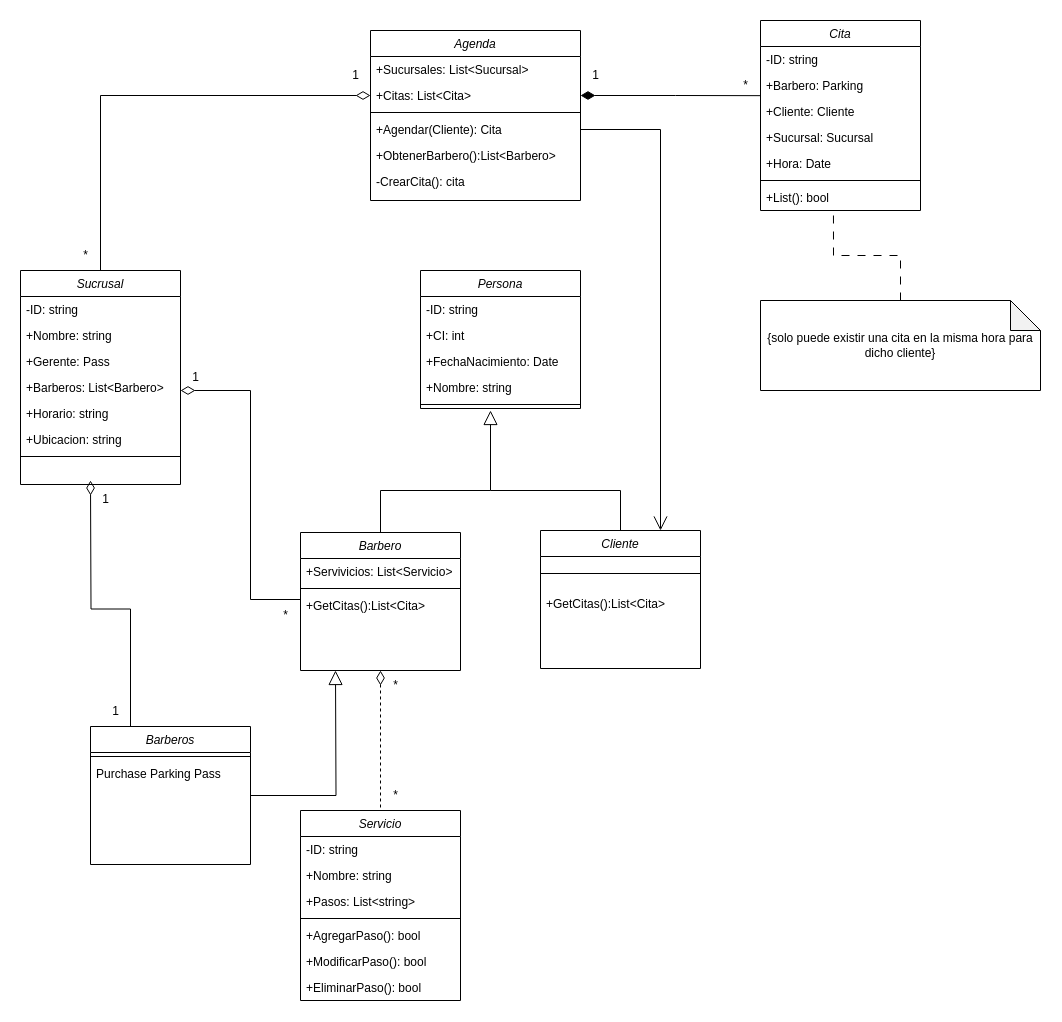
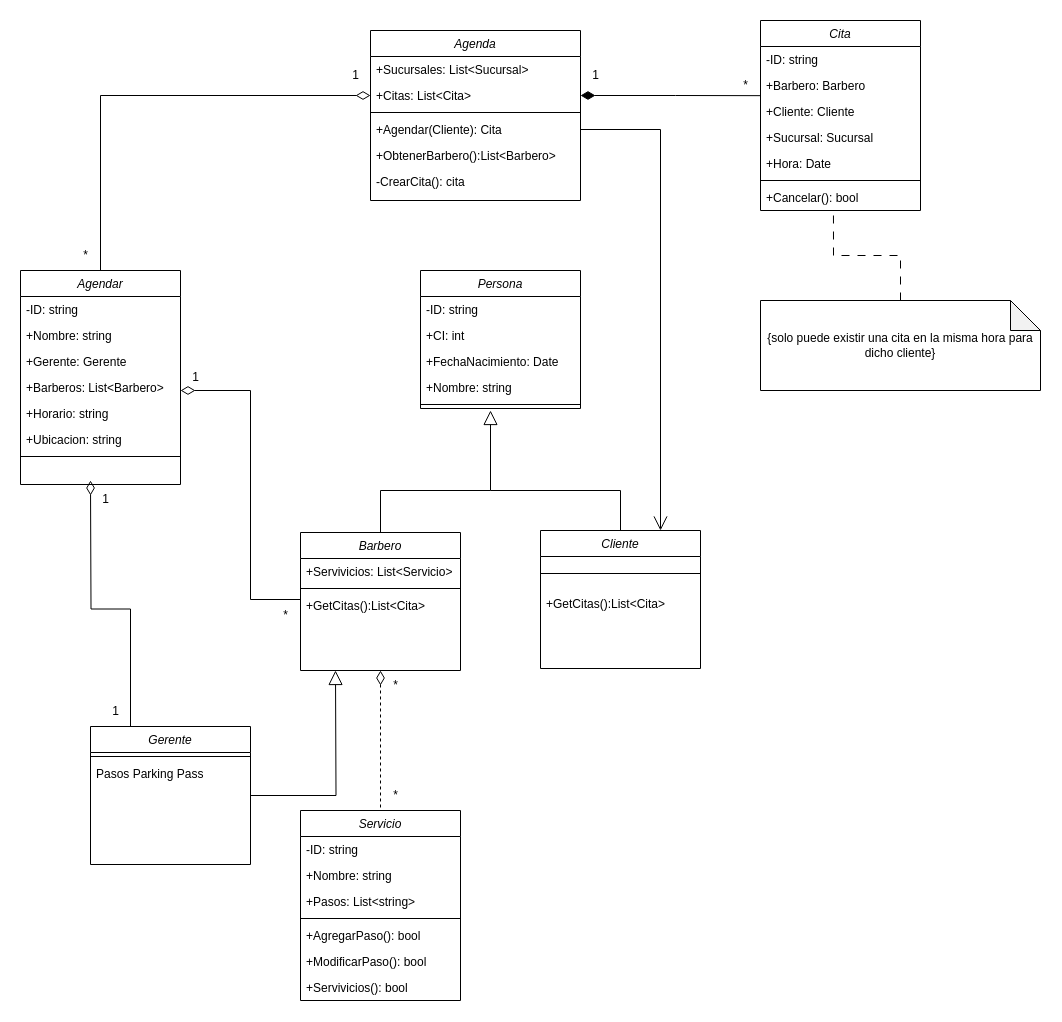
node "+Barbero: Parking": label "+Barbero: Parking" -> "+Barbero: Barbero"
node "+List(): bool": label "+List(): bool" -> "+Cancelar(): bool"
node "Sucrusal": label "Sucrusal" -> "Agendar"
node "+Gerente: Pass": label "+Gerente: Pass" -> "+Gerente: Gerente"
node "Barberos": label "Barberos" -> "Gerente"
node "Purchase Parking Pass": label "Purchase Parking Pass" -> "Pasos Parking Pass"
node "+EliminarPaso(): bool": label "+EliminarPaso(): bool" -> "+Servivicios(): bool"
